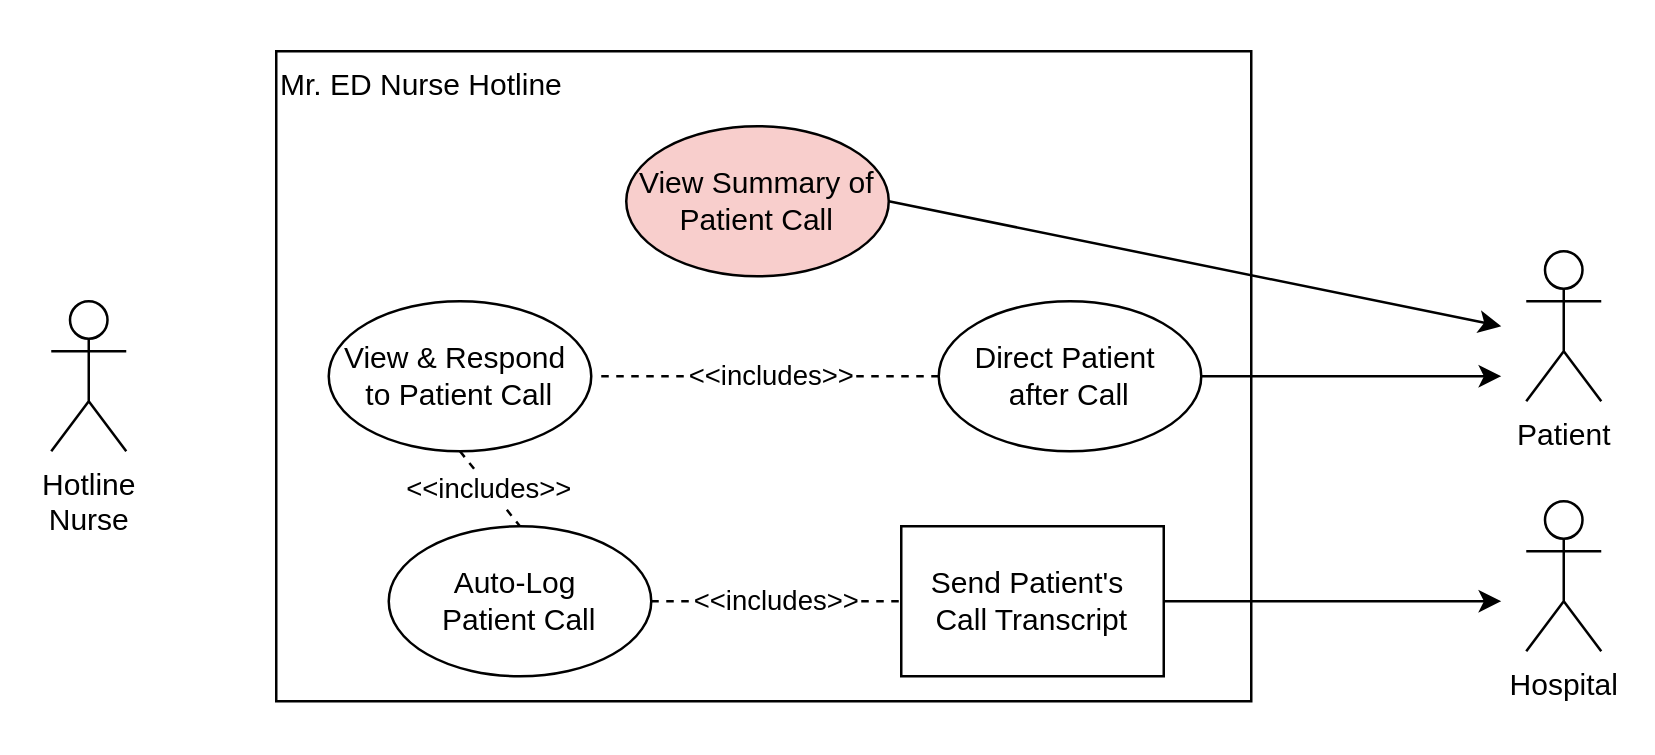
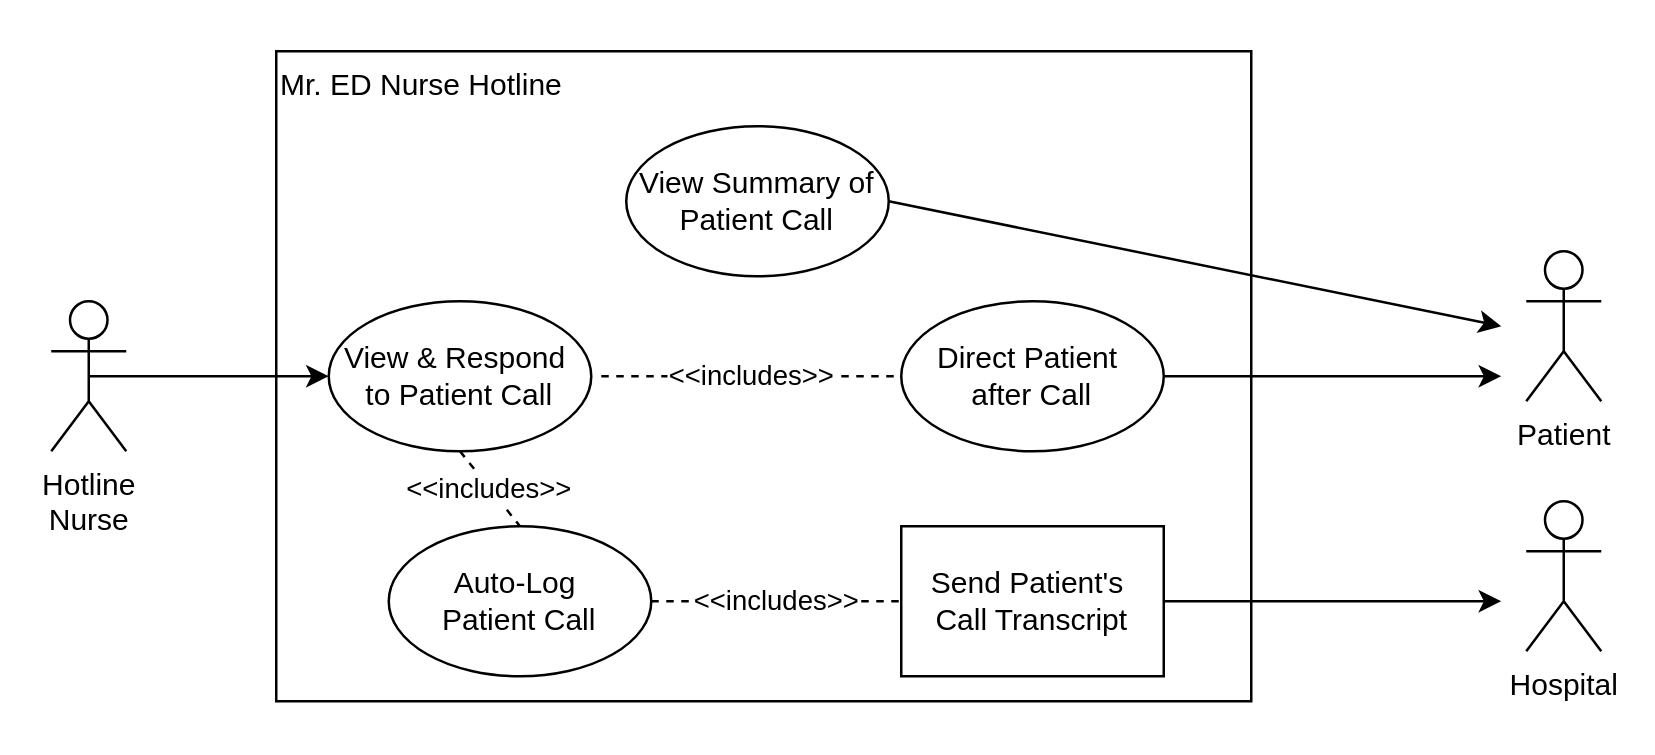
node "View Summary of Patient Call": fillcolor #f8cecc -> #ffffff
edge "Hotline Nurse" -> "View & Respond to Patient Call": added
node "Direct Patient after Call": moved (1070, 376) -> (1033, 376)
